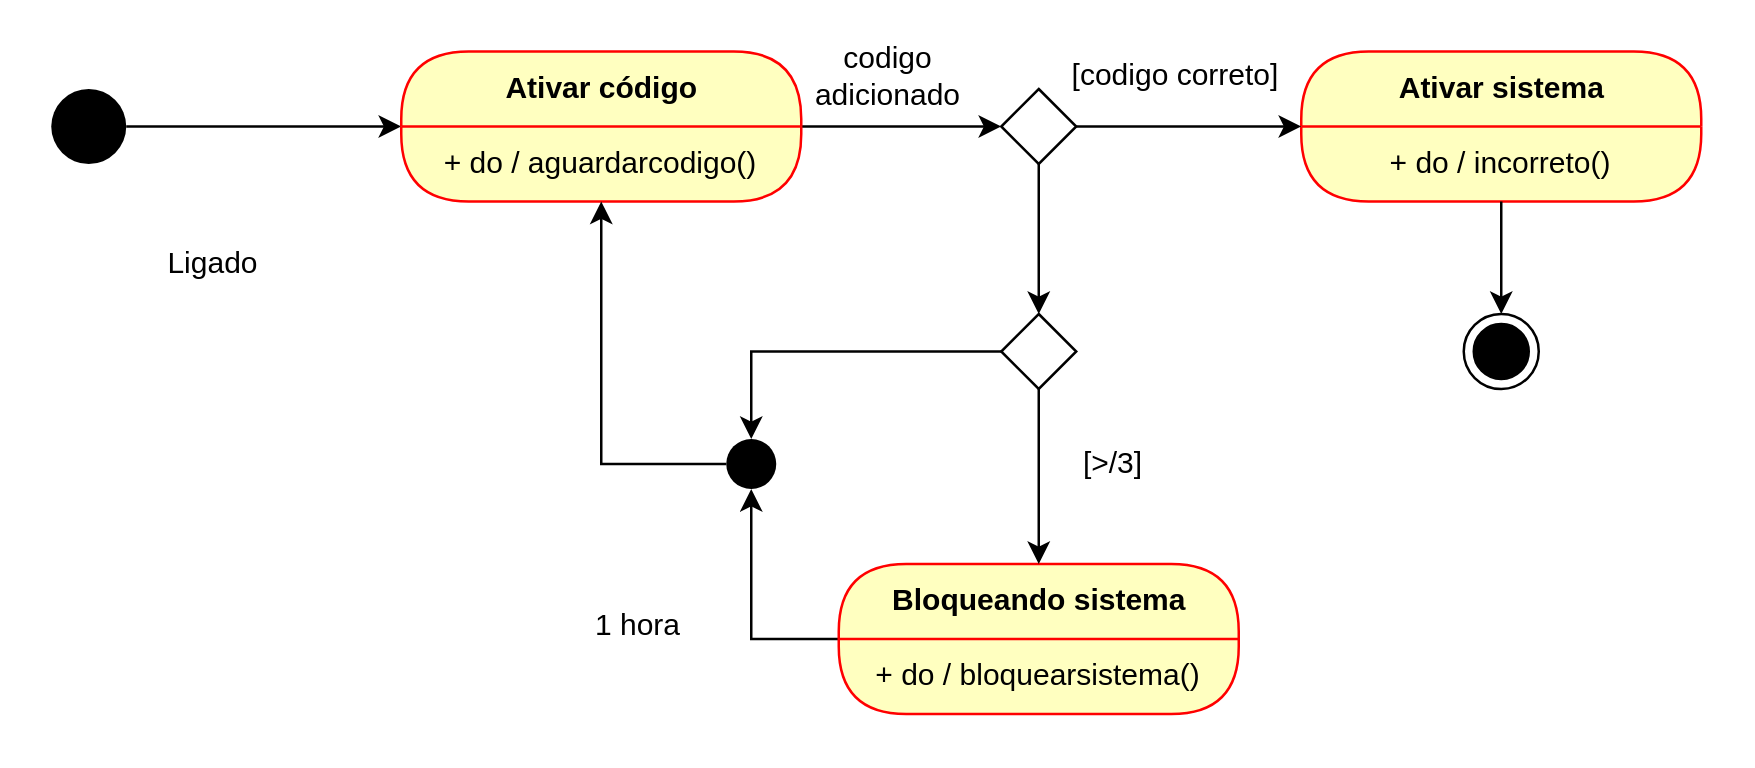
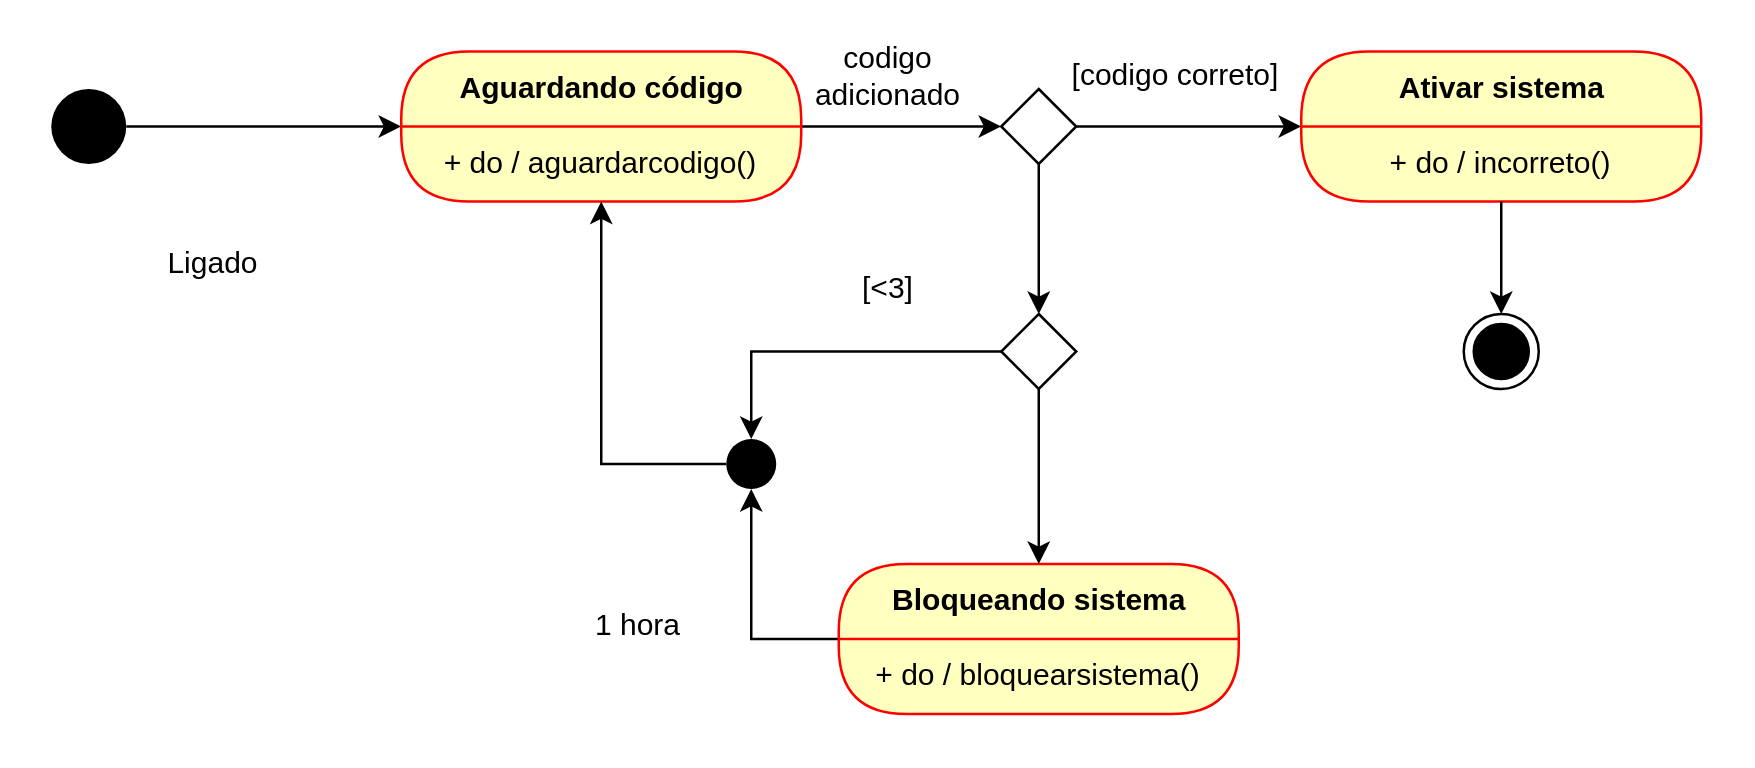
node "Ativar código": label "Ativar código" -> "Aguardando código"
node "[<3]": added
node "[>/3]": removed
